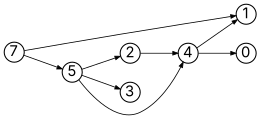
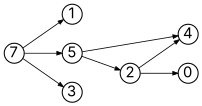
edge "4" -> "1": removed
edge "4" -> "0": now "2" -> "0"
edge "5" -> "3": now "7" -> "3"
